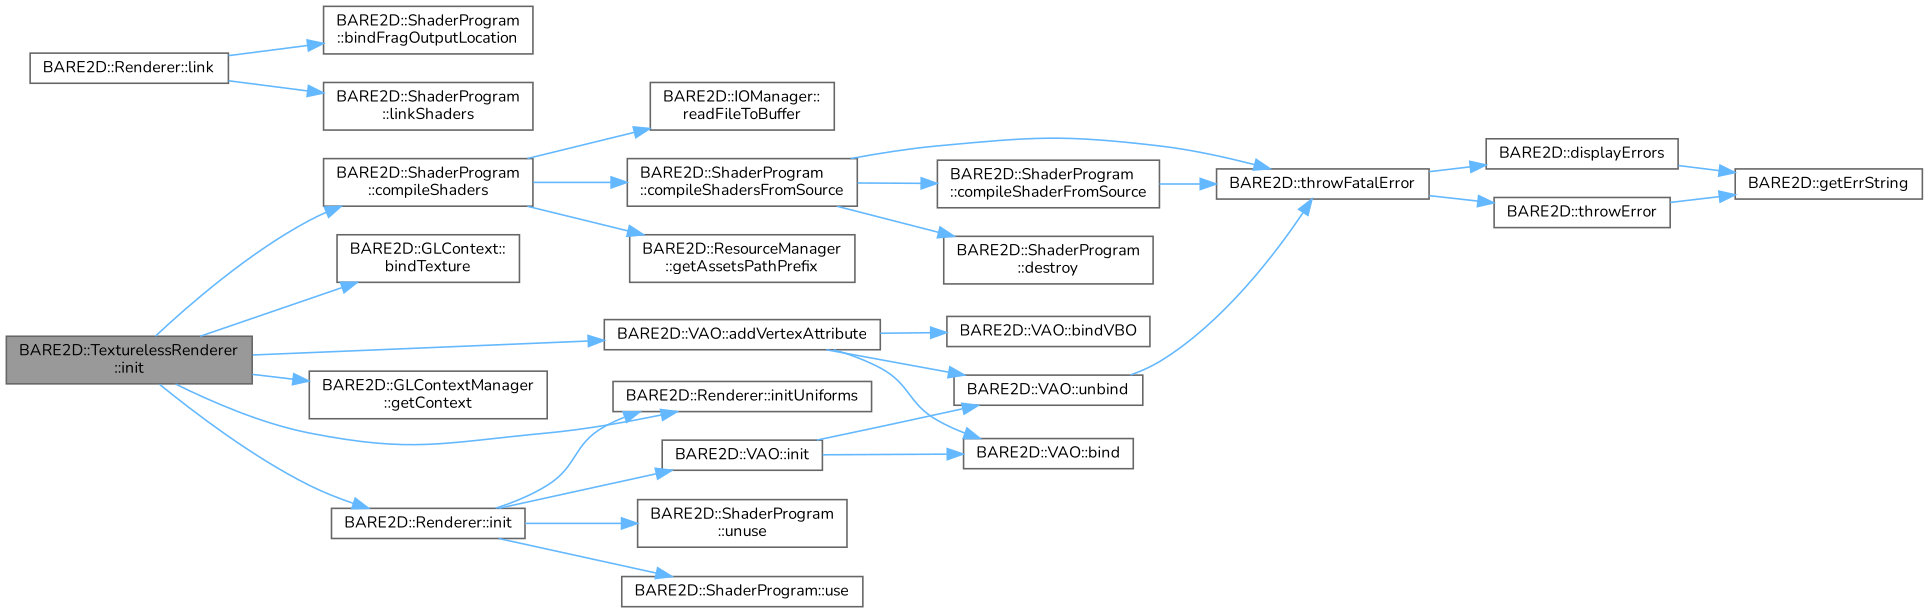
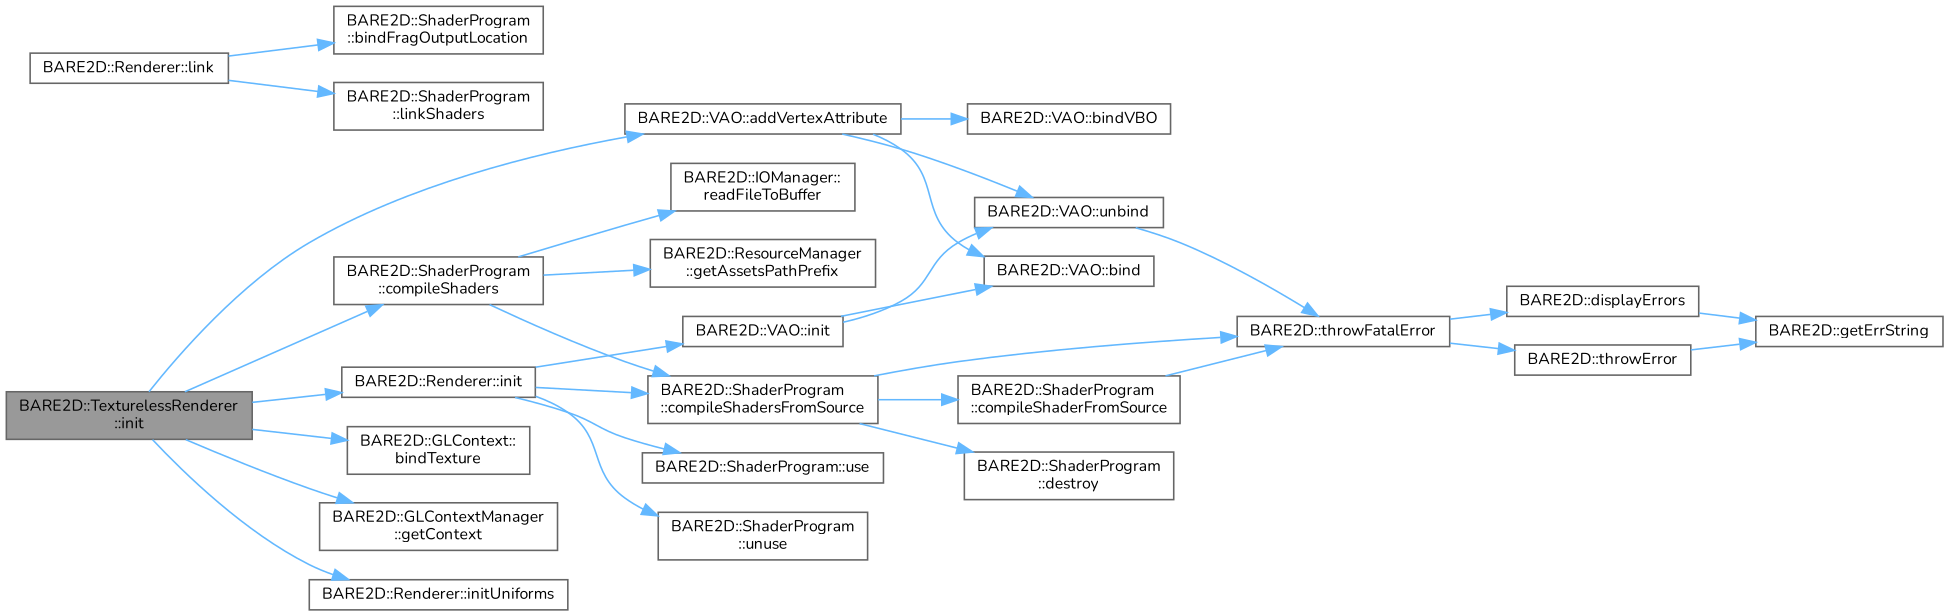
edge "BARE2D::Renderer::init" -> "BARE2D::Renderer::initUniforms": now "BARE2D::Renderer::init" -> "BARE2D::ShaderProgram ::compileShadersFromSource"
